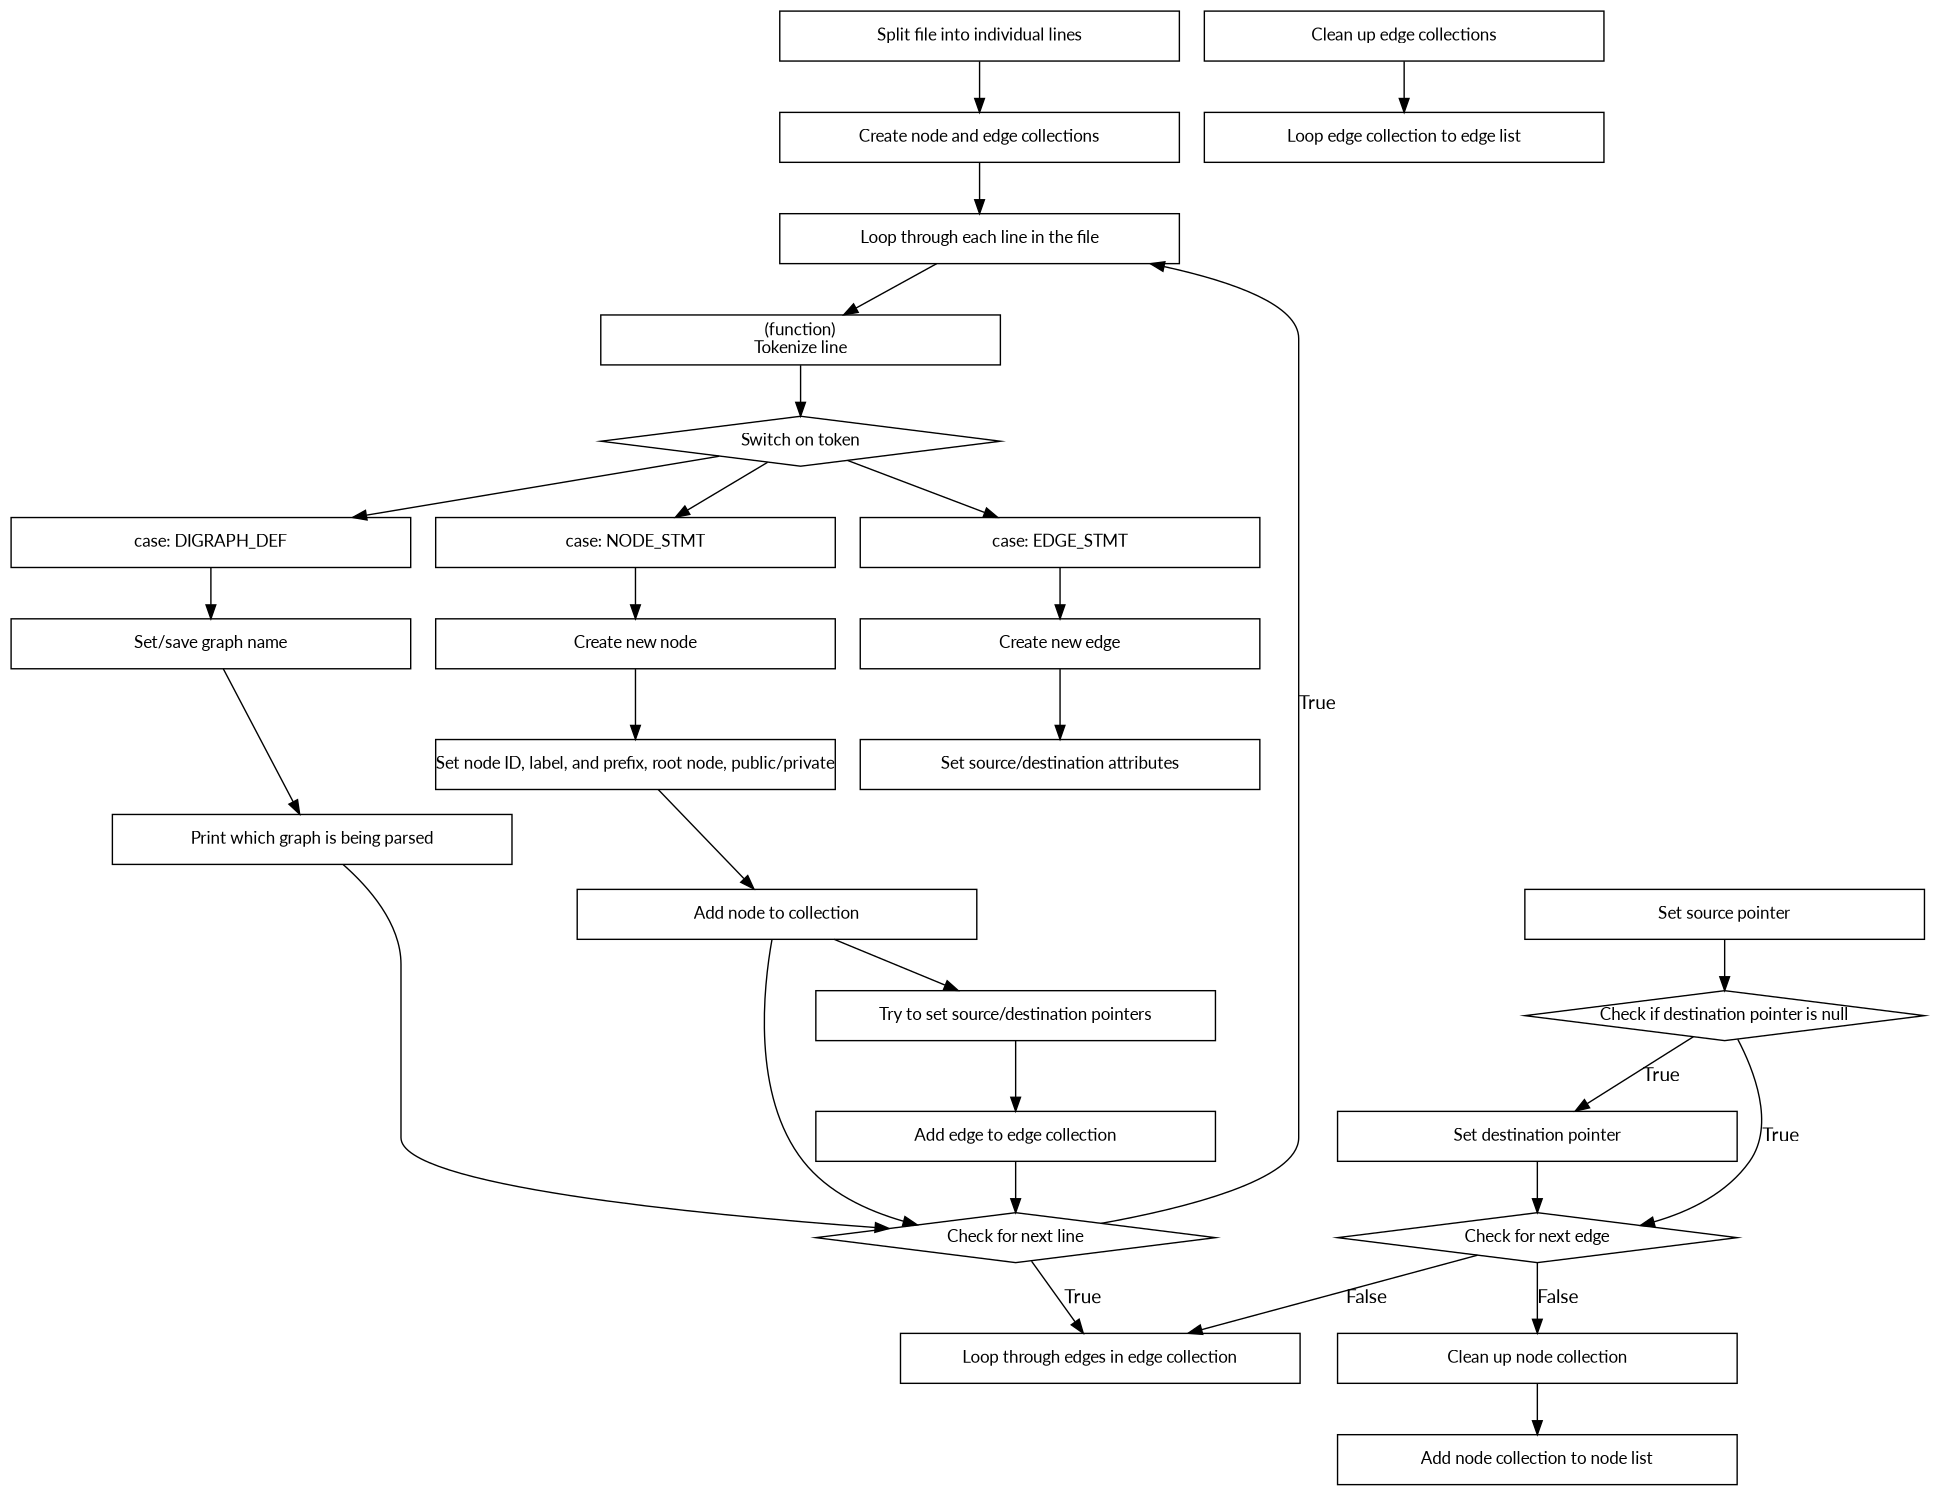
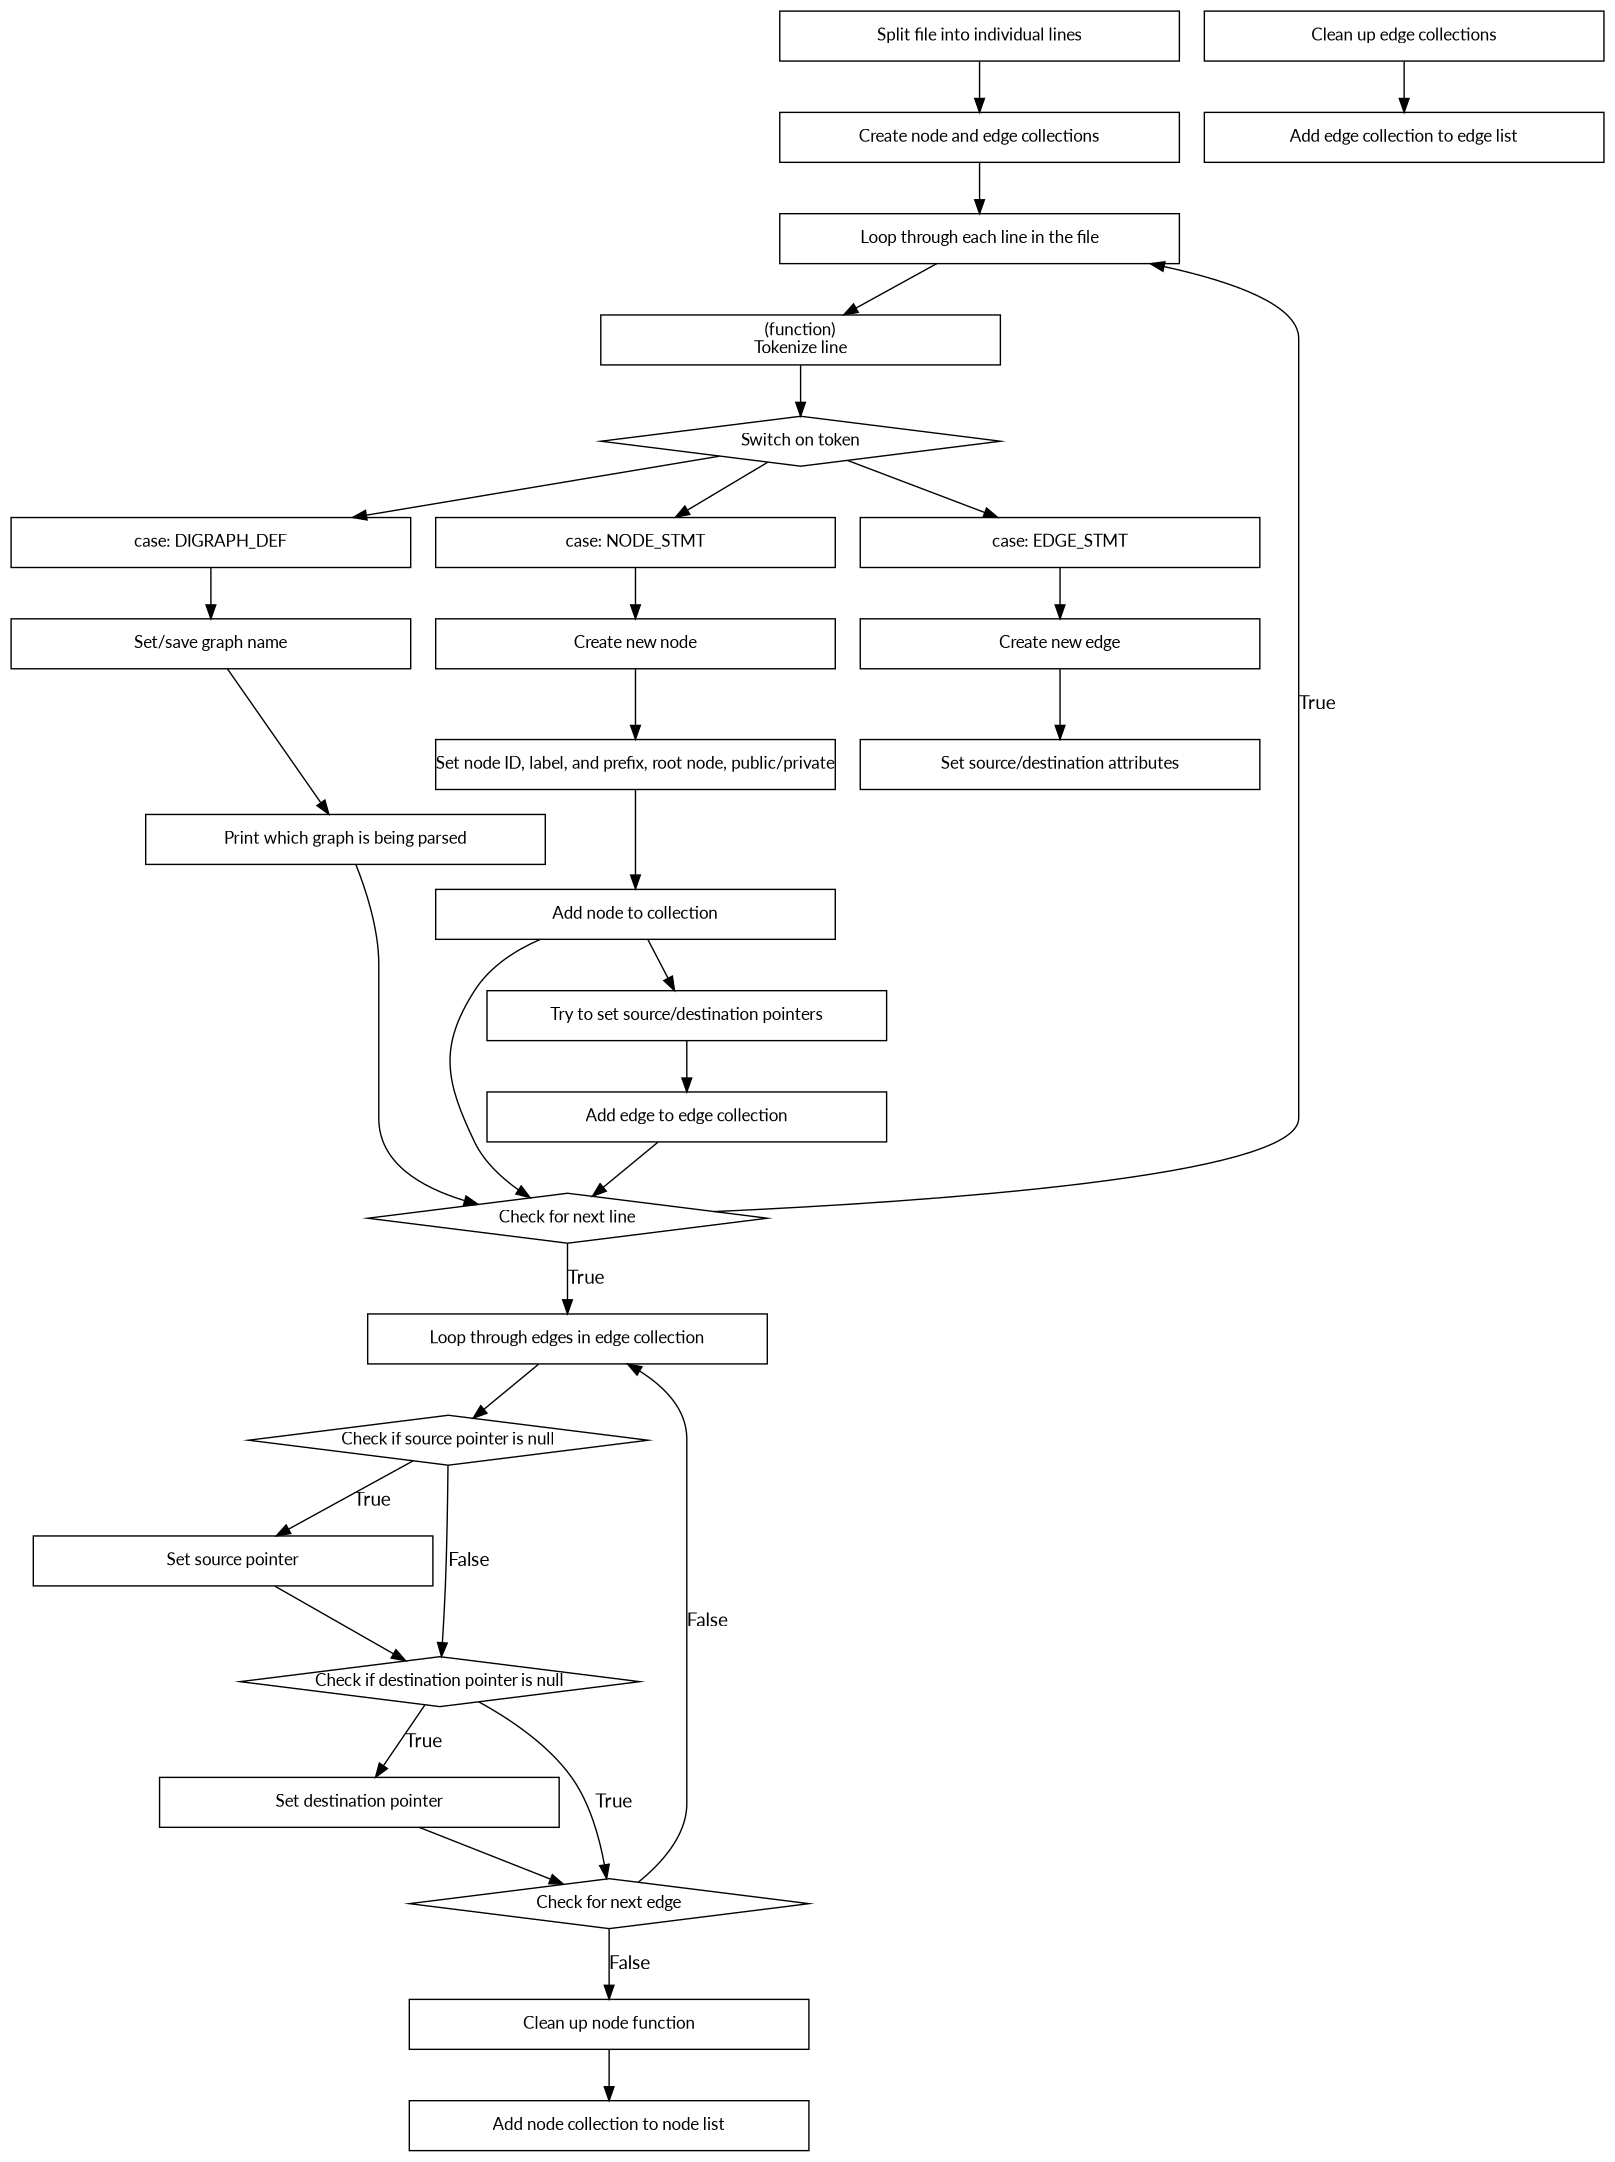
node "Loop edge collection to edge list": label "Loop edge collection to edge list" -> "Add edge collection to edge list"
node "Clean up node collection": label "Clean up node collection" -> "Clean up node function"
node "Check if source pointer is null": added
